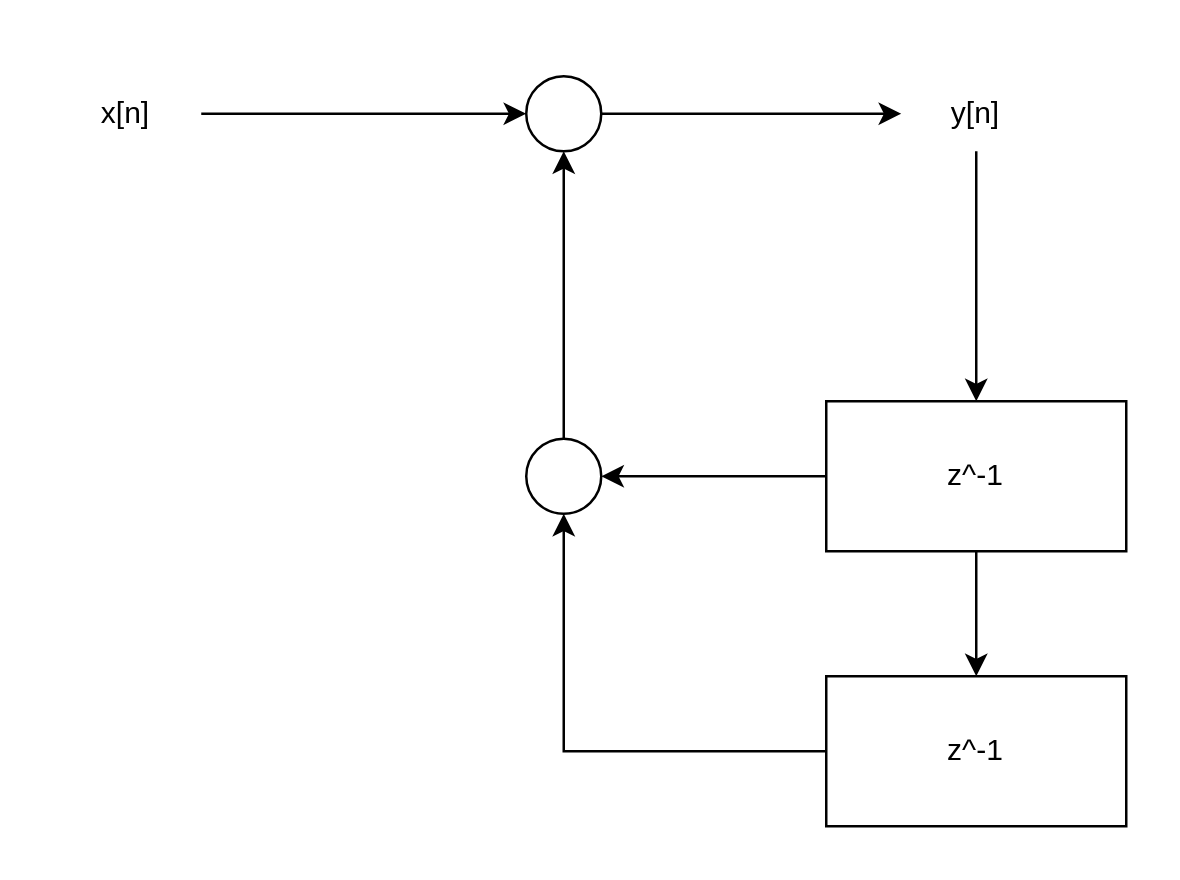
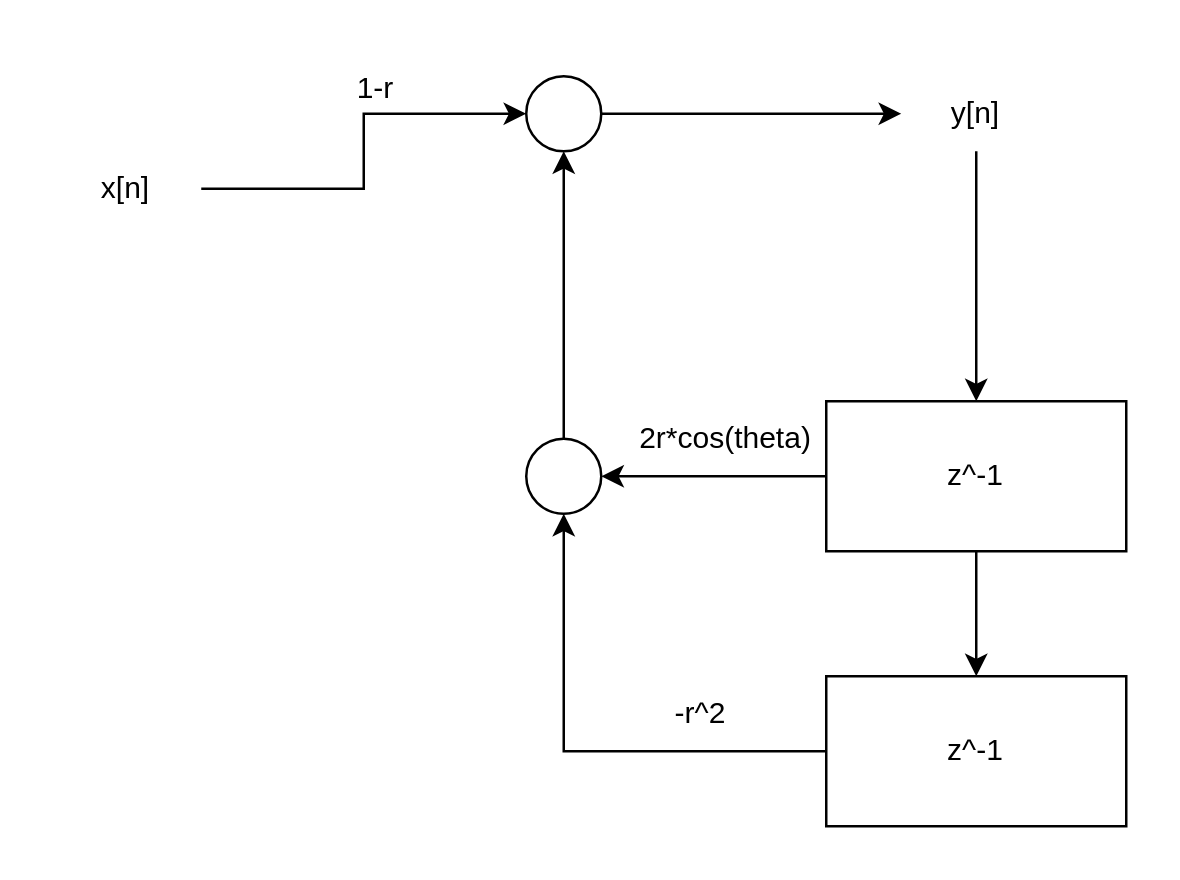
node "1-r": added
node "x[n]": moved (126, 114) -> (126, 189)
node "2r*cos(theta)": added
node "-r^2": added
